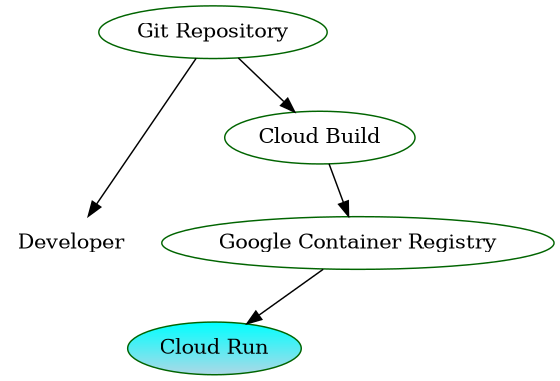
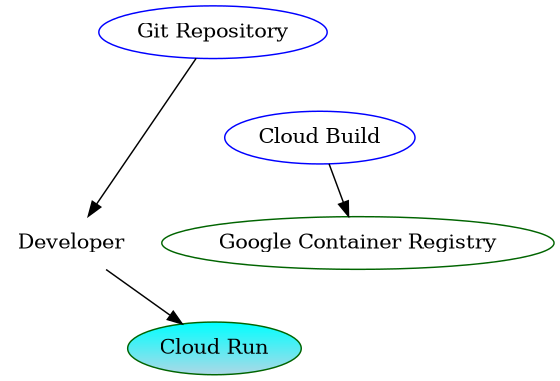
node "Git Repository": color darkgreen -> blue
edge "Git Repository" -> "Cloud Build": removed
node "Cloud Build": color darkgreen -> blue
edge "Google Container Registry" -> "Cloud Run": now "Developer" -> "Cloud Run"
